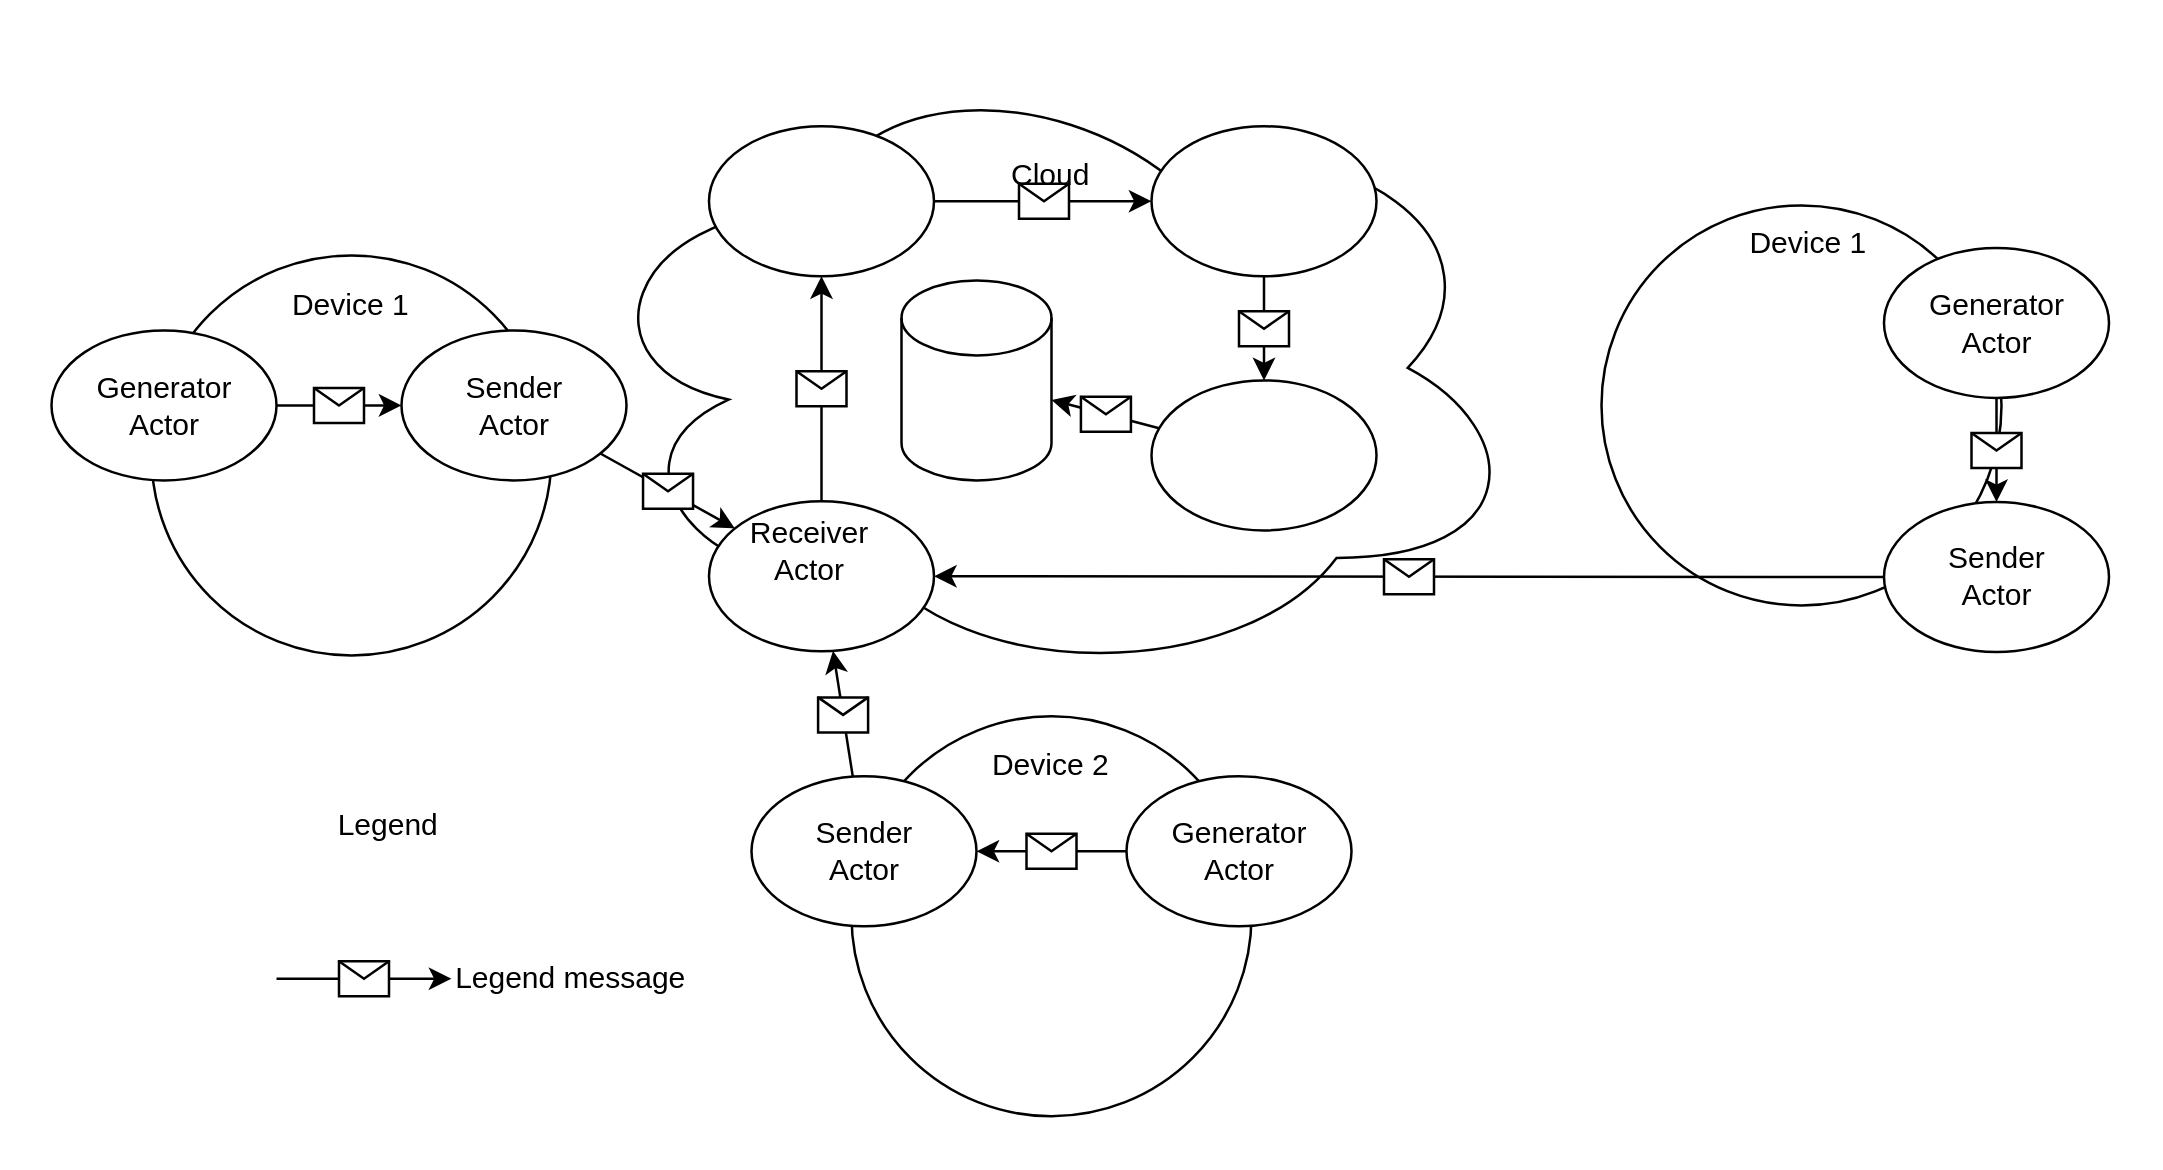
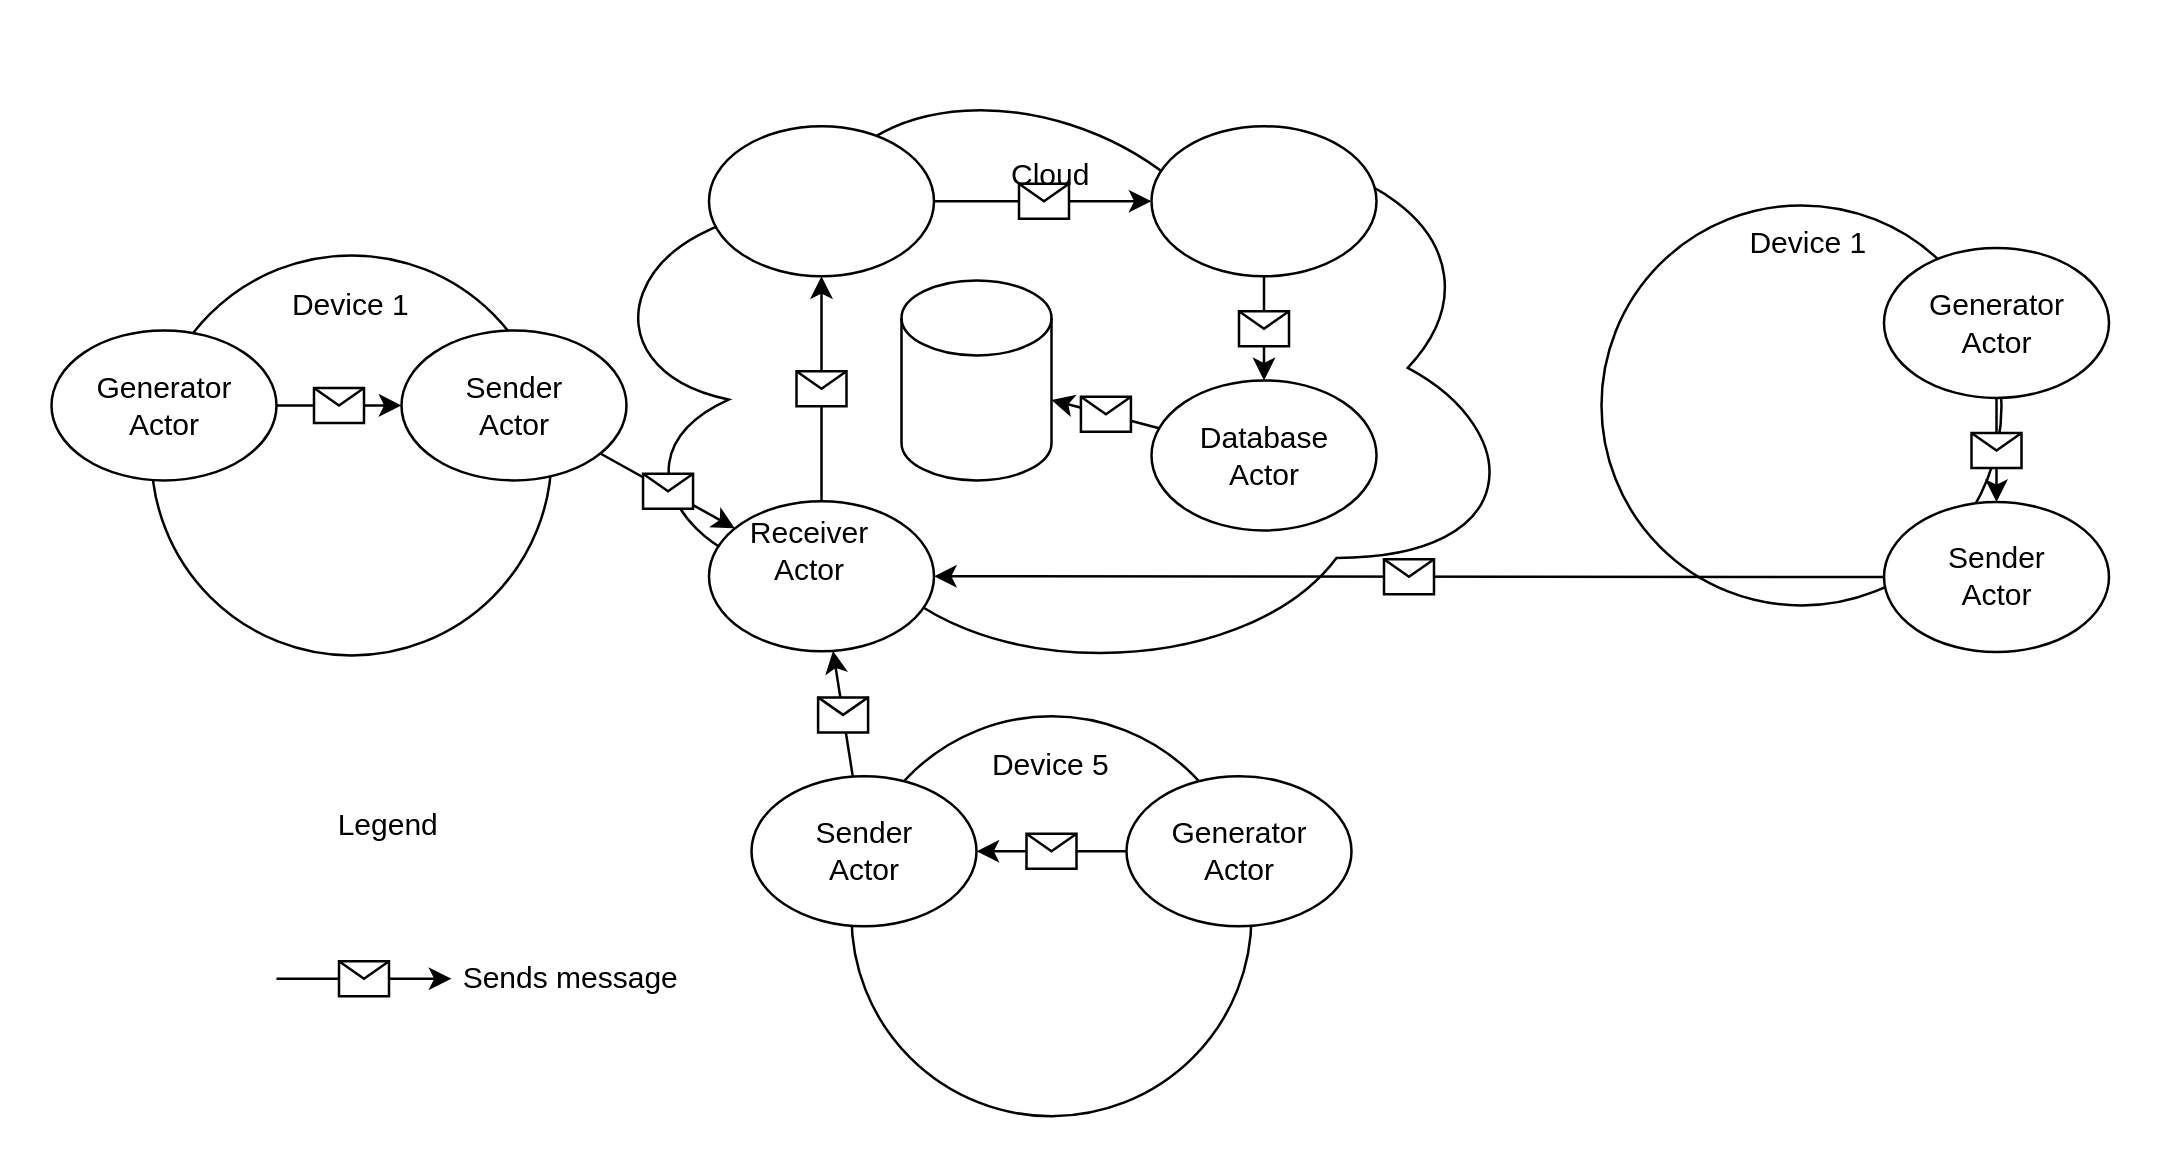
node "Database Actor": added
node "Device 2": label "Device 2" -> "Device 5"
node "Legend message": label "Legend message" -> "Sends message"
